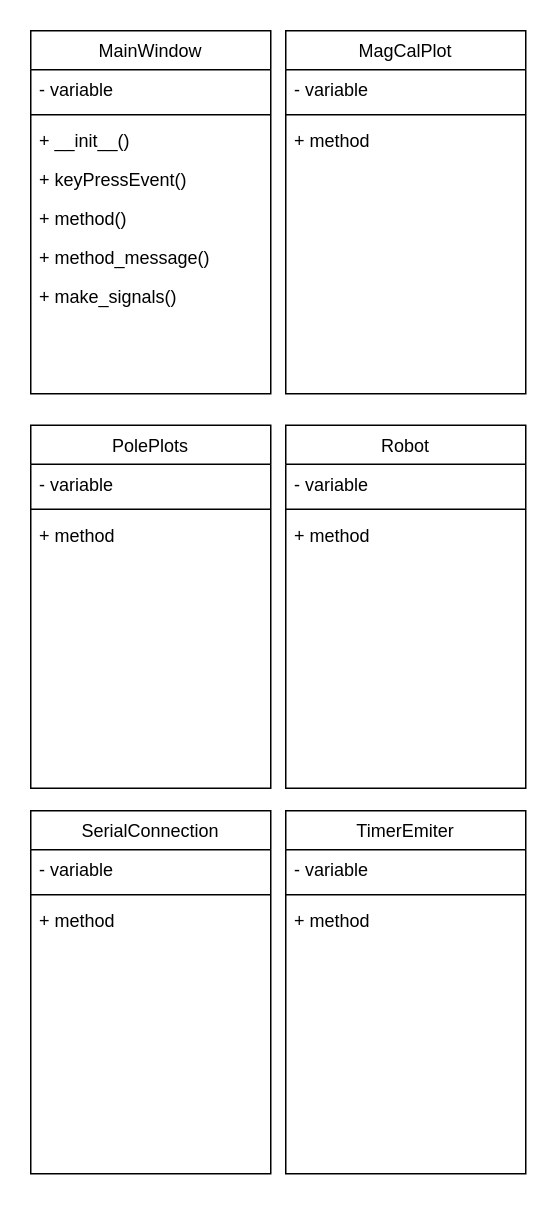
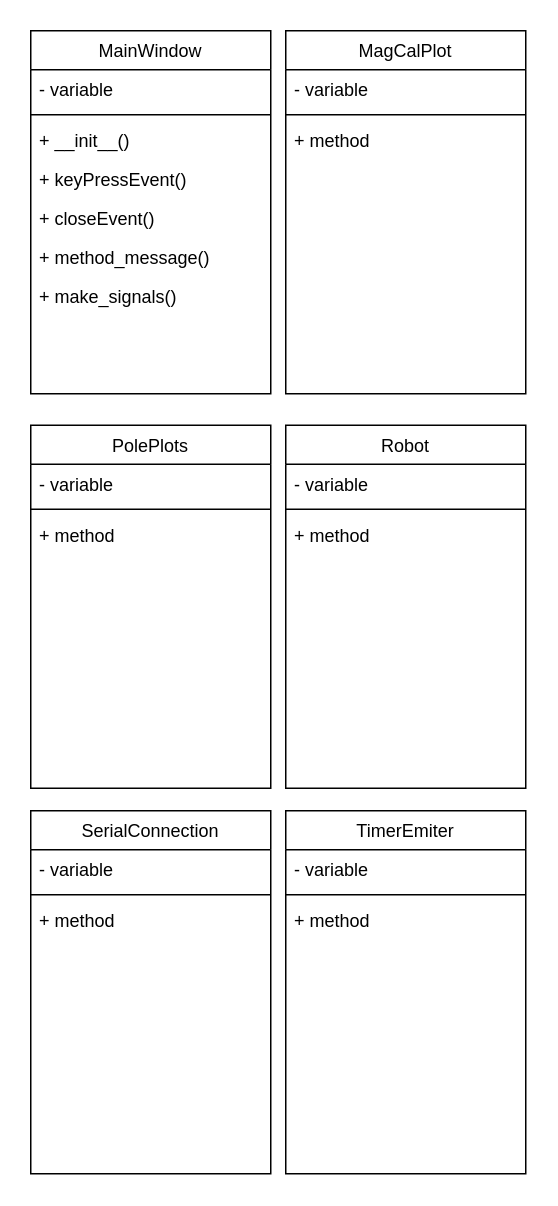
node "+ method()": label "+ method()" -> "+ closeEvent()"
